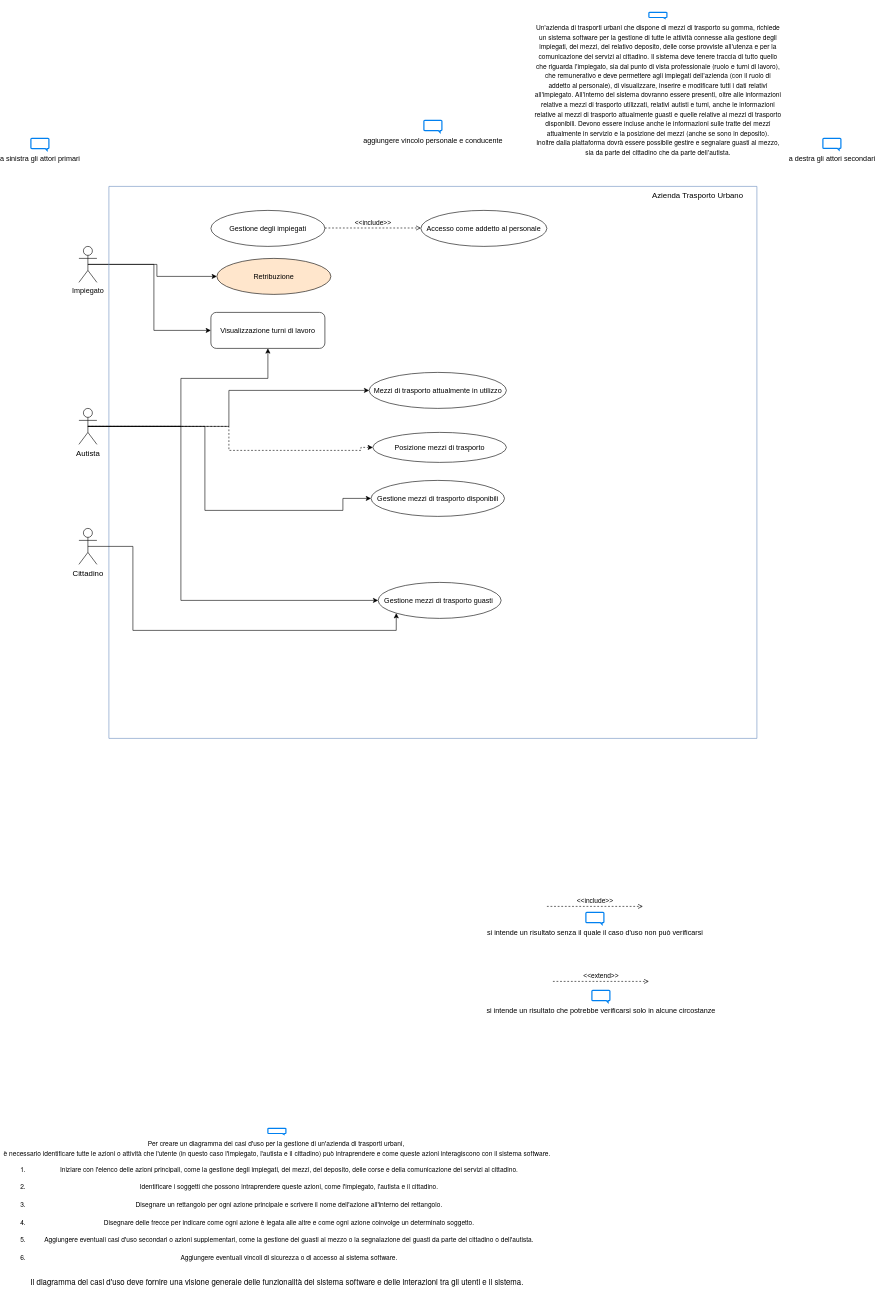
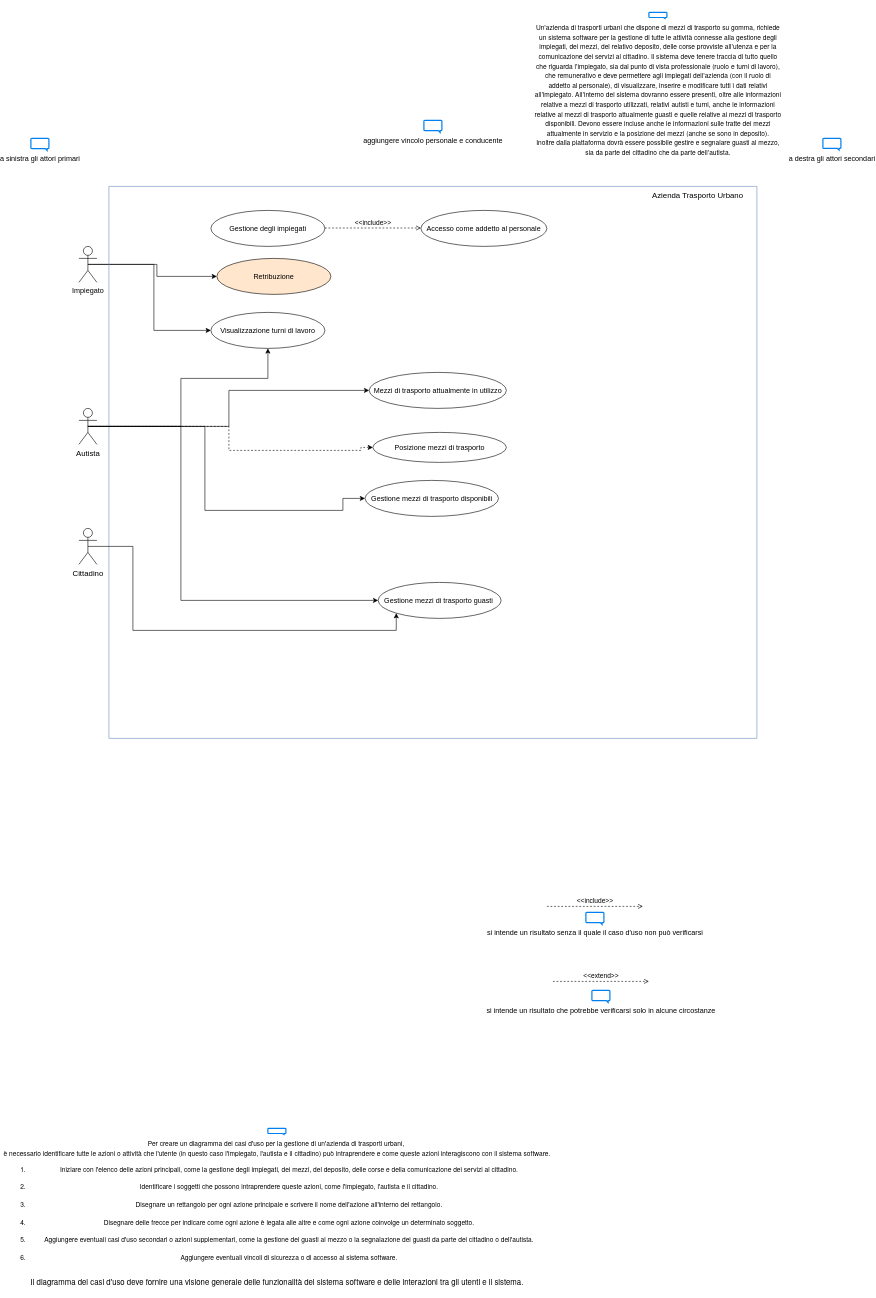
node "Visualizzazione turni di lavoro": shape rounded rectangle -> ellipse
node "Gestione mezzi di trasporto disponibili": moved (438, 498) -> (432, 498)
